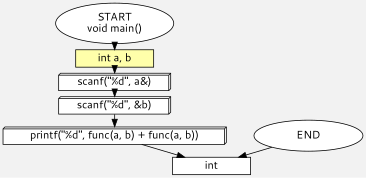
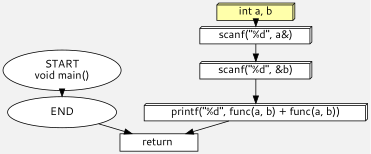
edge "START void main()" -> "int a, b": now "START void main()" -> "END"
node "int a, b": shape box -> box3d
node "int": label "int" -> "return"
